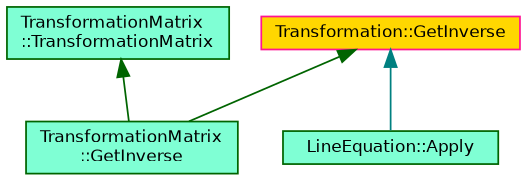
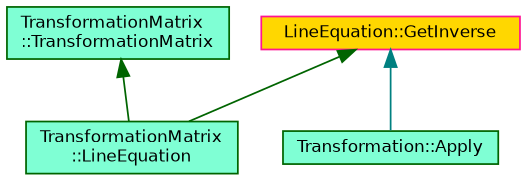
node "Transformation::GetInverse": label "Transformation::GetInverse" -> "LineEquation::GetInverse"
node "TransformationMatrix ::GetInverse": label "TransformationMatrix ::GetInverse" -> "TransformationMatrix ::LineEquation"
node "LineEquation::Apply": label "LineEquation::Apply" -> "Transformation::Apply"
